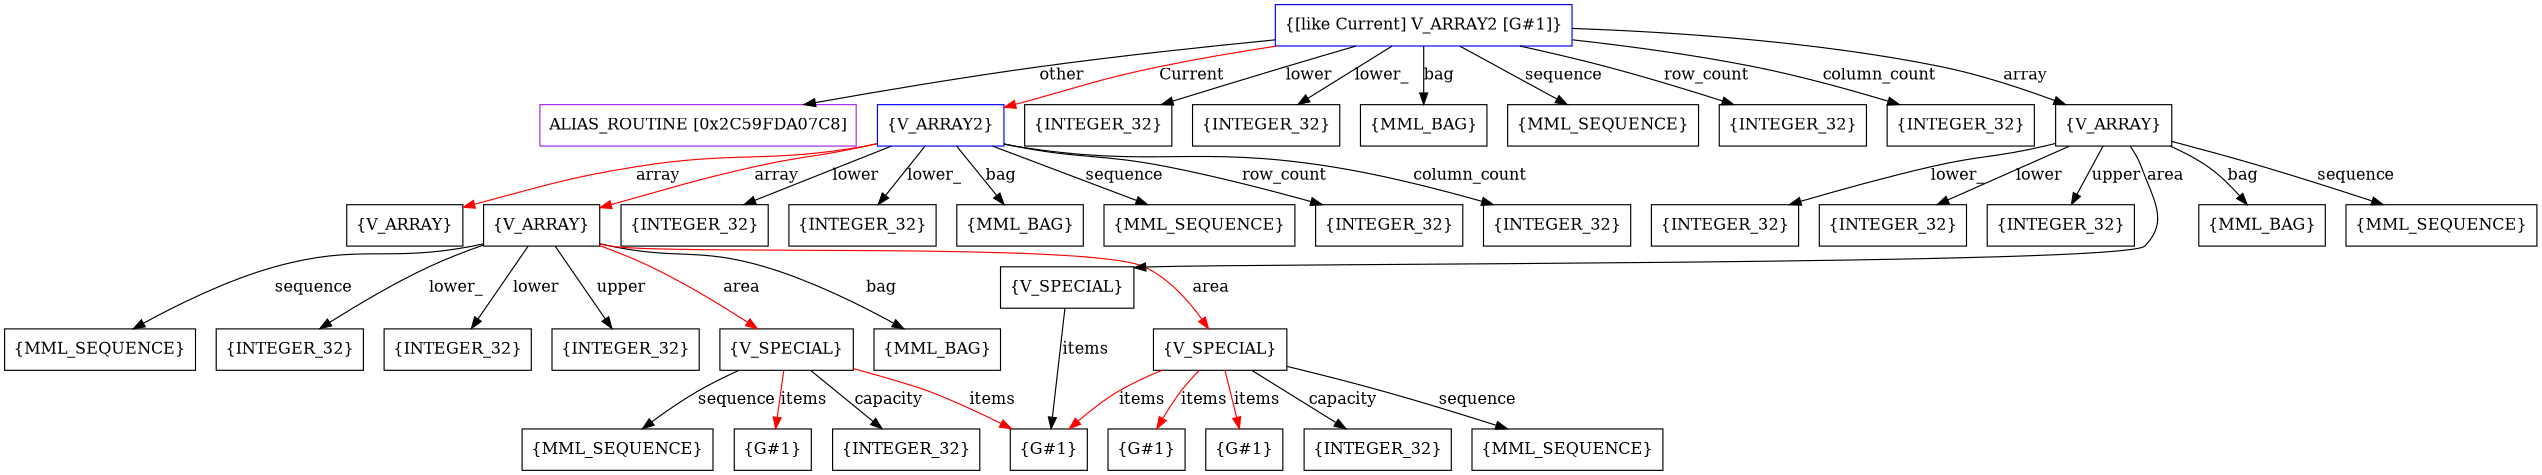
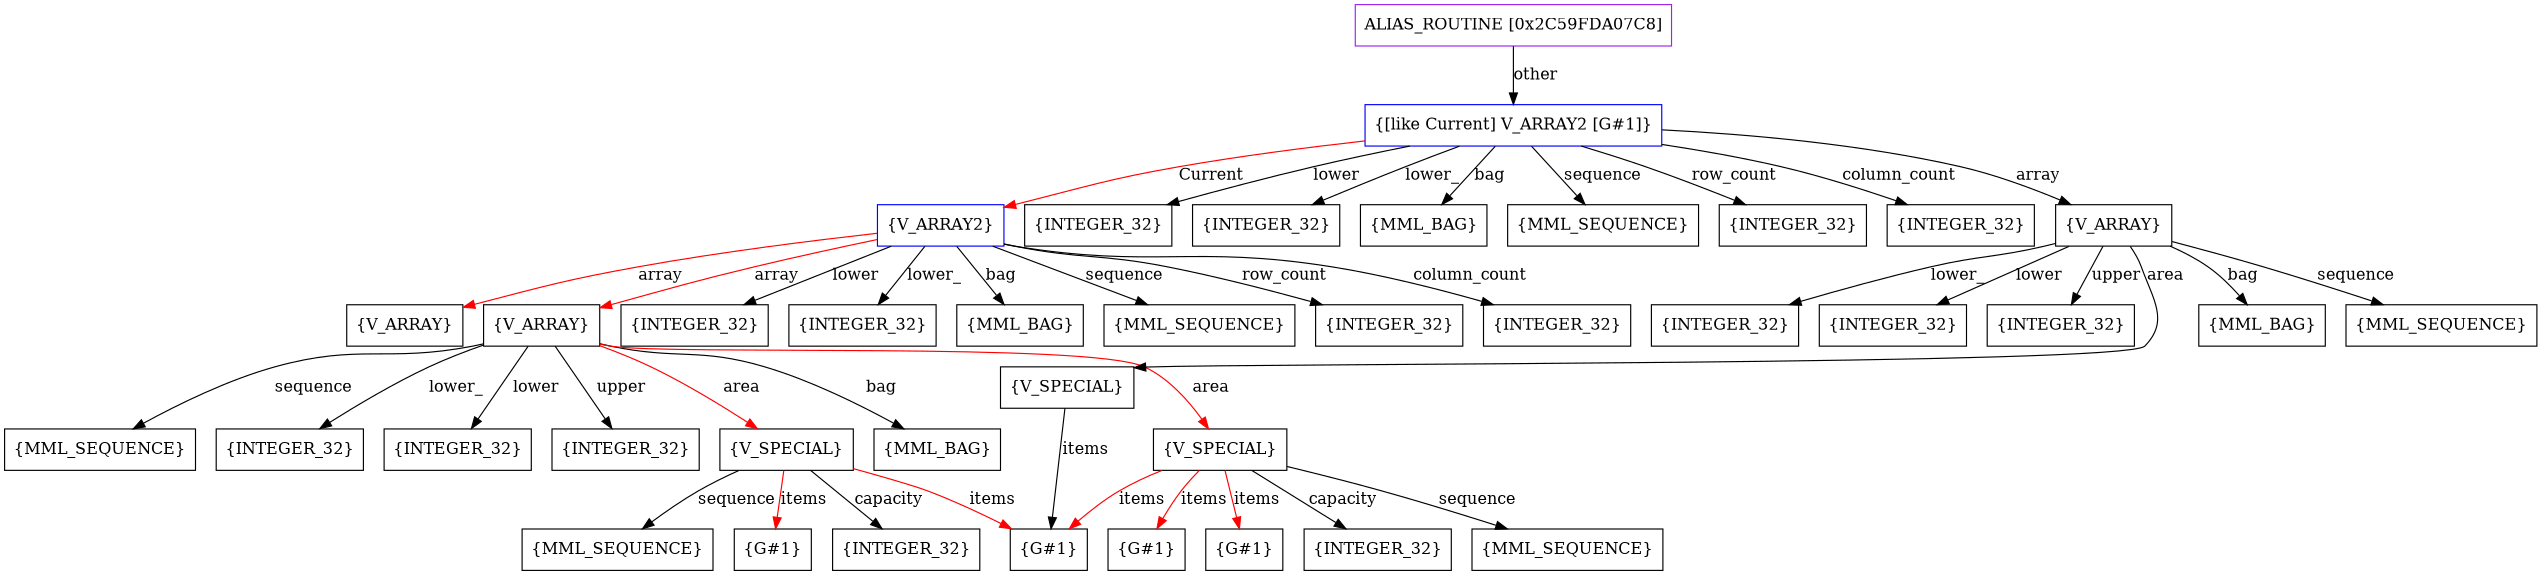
edge "{[like Current] V_ARRAY2 [G#1]}" -> "ALIAS_ROUTINE [0x2C59FDA07C8]": reversed
